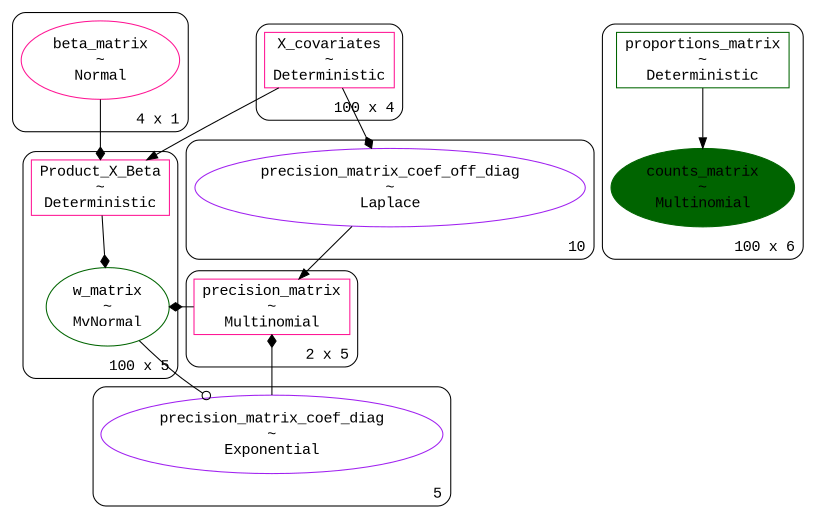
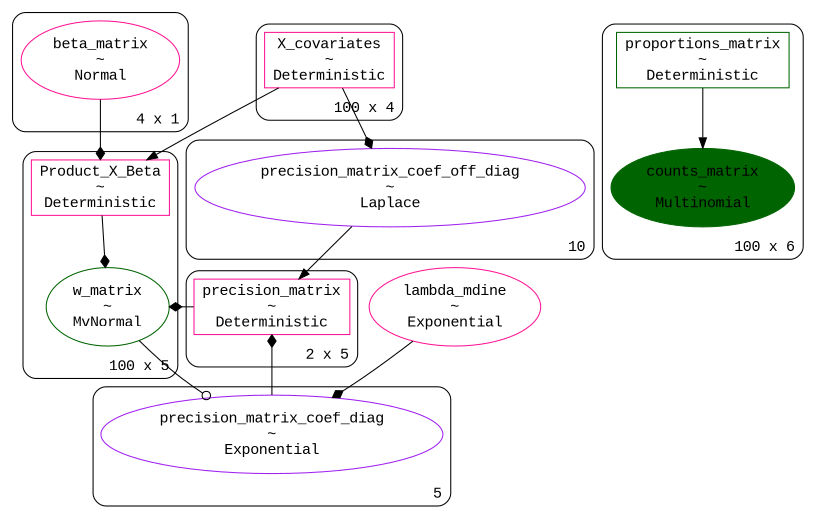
node "precision_matrix ~ Multinomial": label "precision_matrix ~ Multinomial" -> "precision_matrix ~ Deterministic"
node "lambda_mdine ~ Exponential": added
